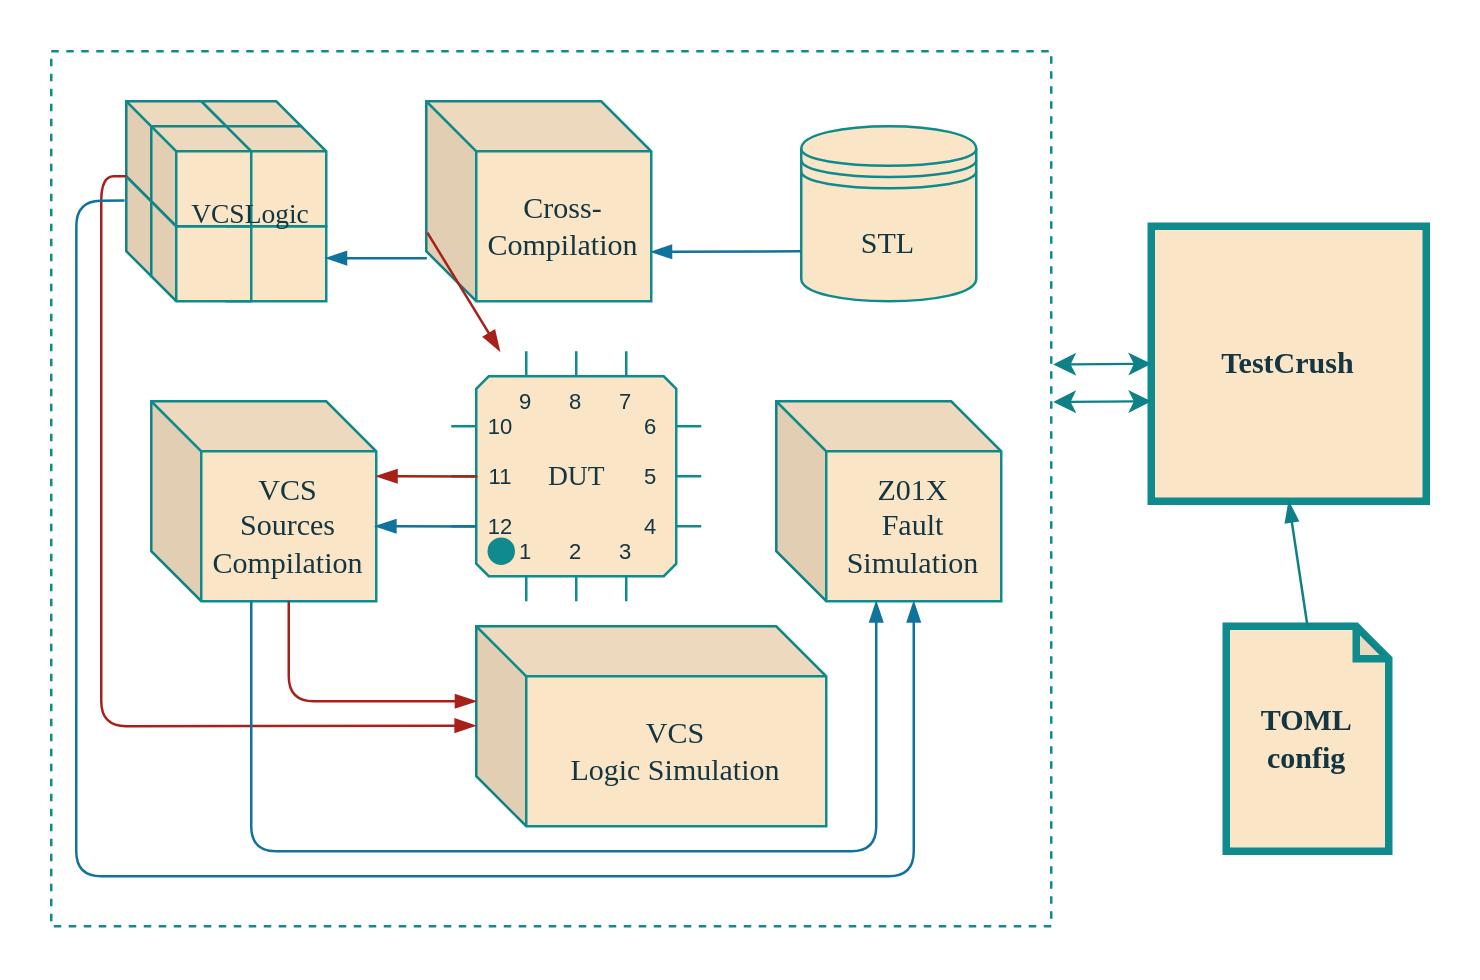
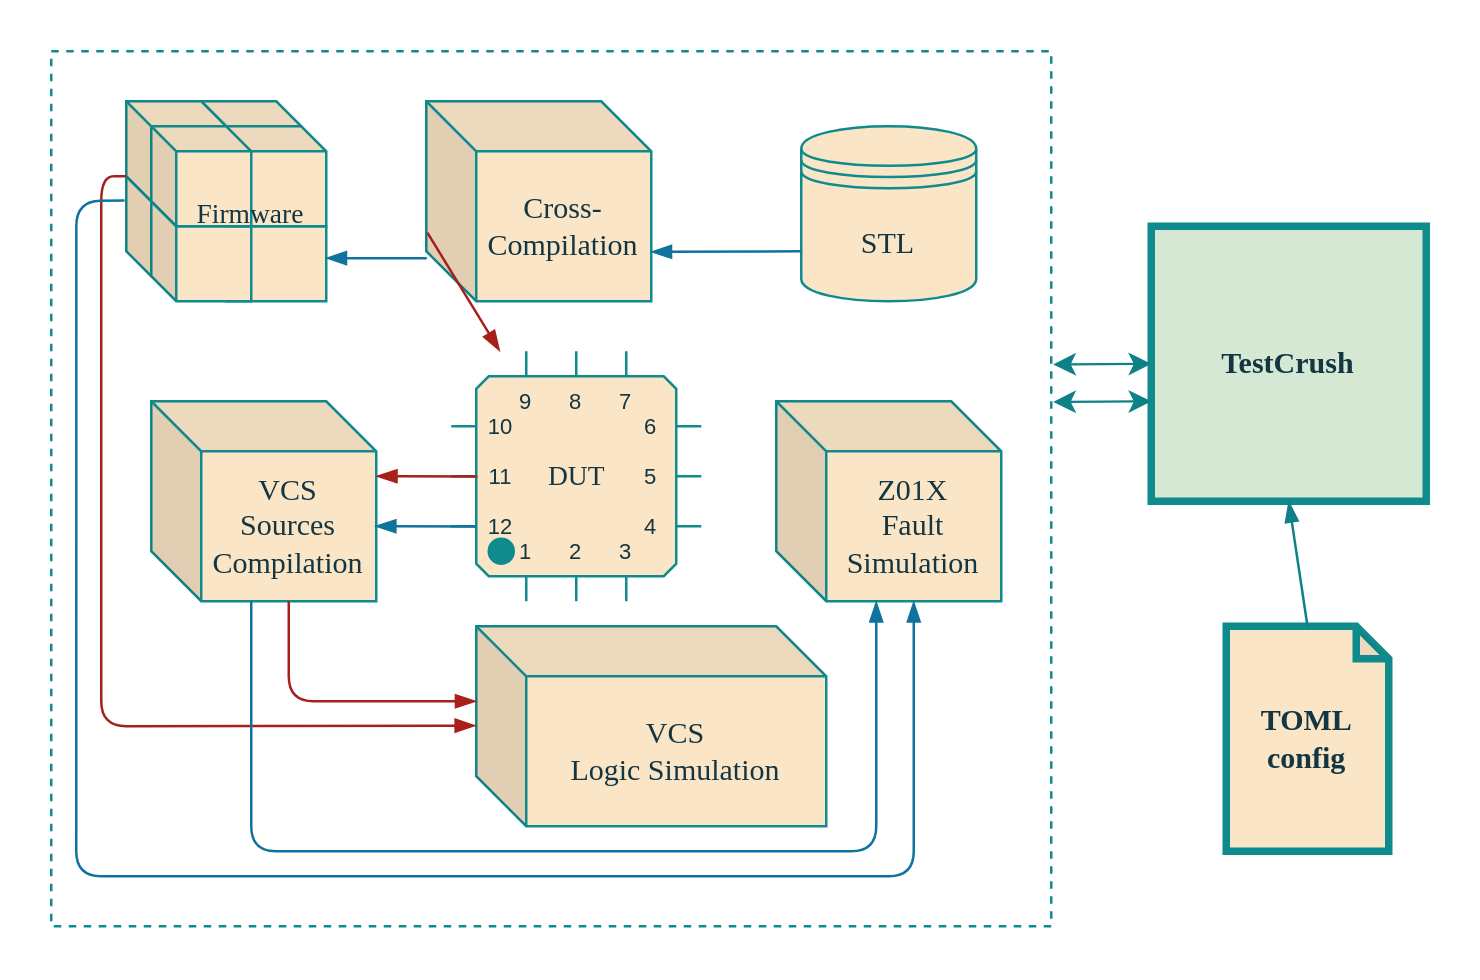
node "VCSLogic": label "VCSLogic" -> "Firmware"
node "TestCrush": fillcolor #fae5c7 -> #d5e8d4
